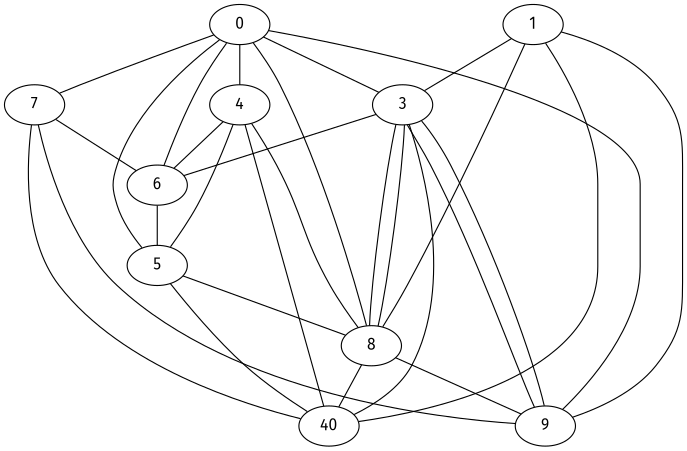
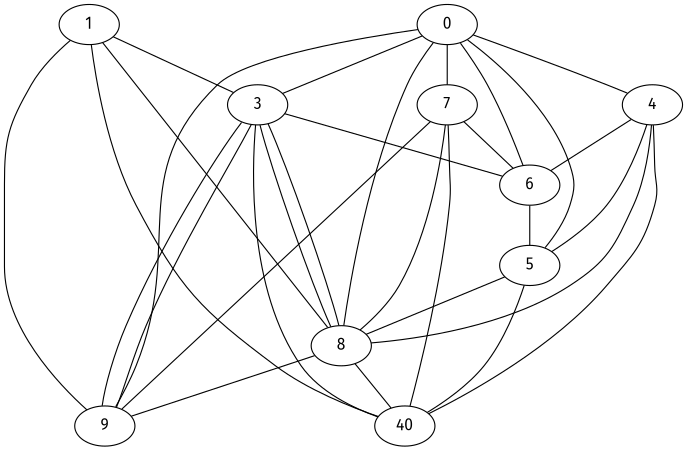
edge "7" -- "8": added
